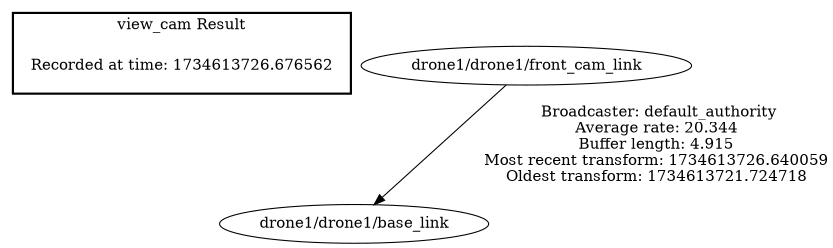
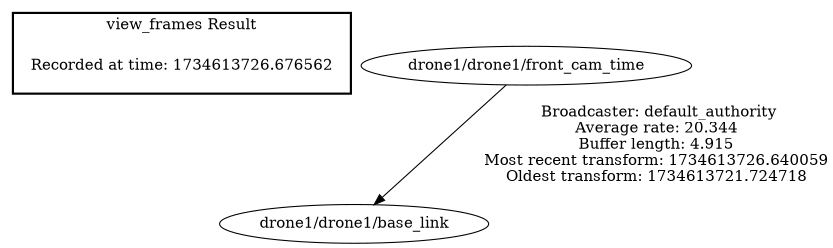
cluster "view_cam Result": label "view_cam Result" -> "view_frames Result"
node "drone1/drone1/front_cam_link": label "drone1/drone1/front_cam_link" -> "drone1/drone1/front_cam_time"
